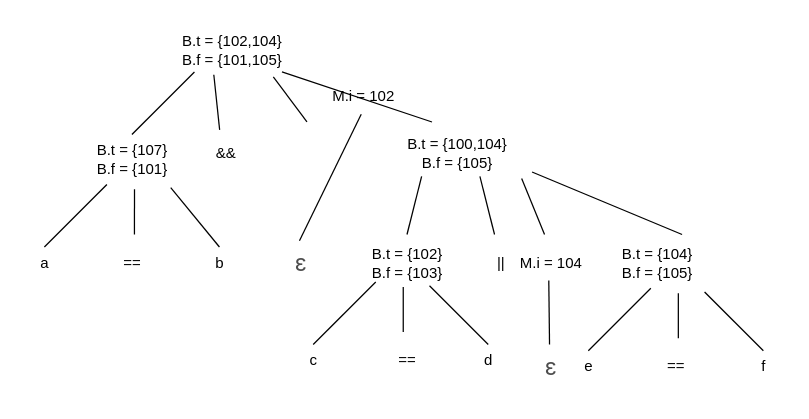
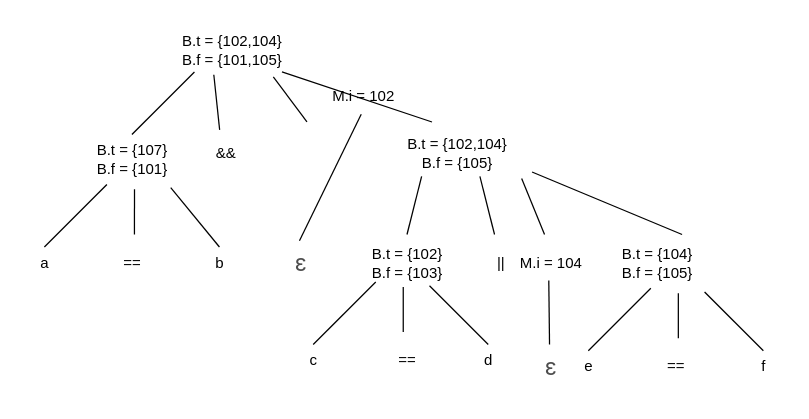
node "B.t = {100,104} B.f = {105}": label "B.t = {100,104} B.f = {105}" -> "B.t = {102,104} B.f = {105}"
